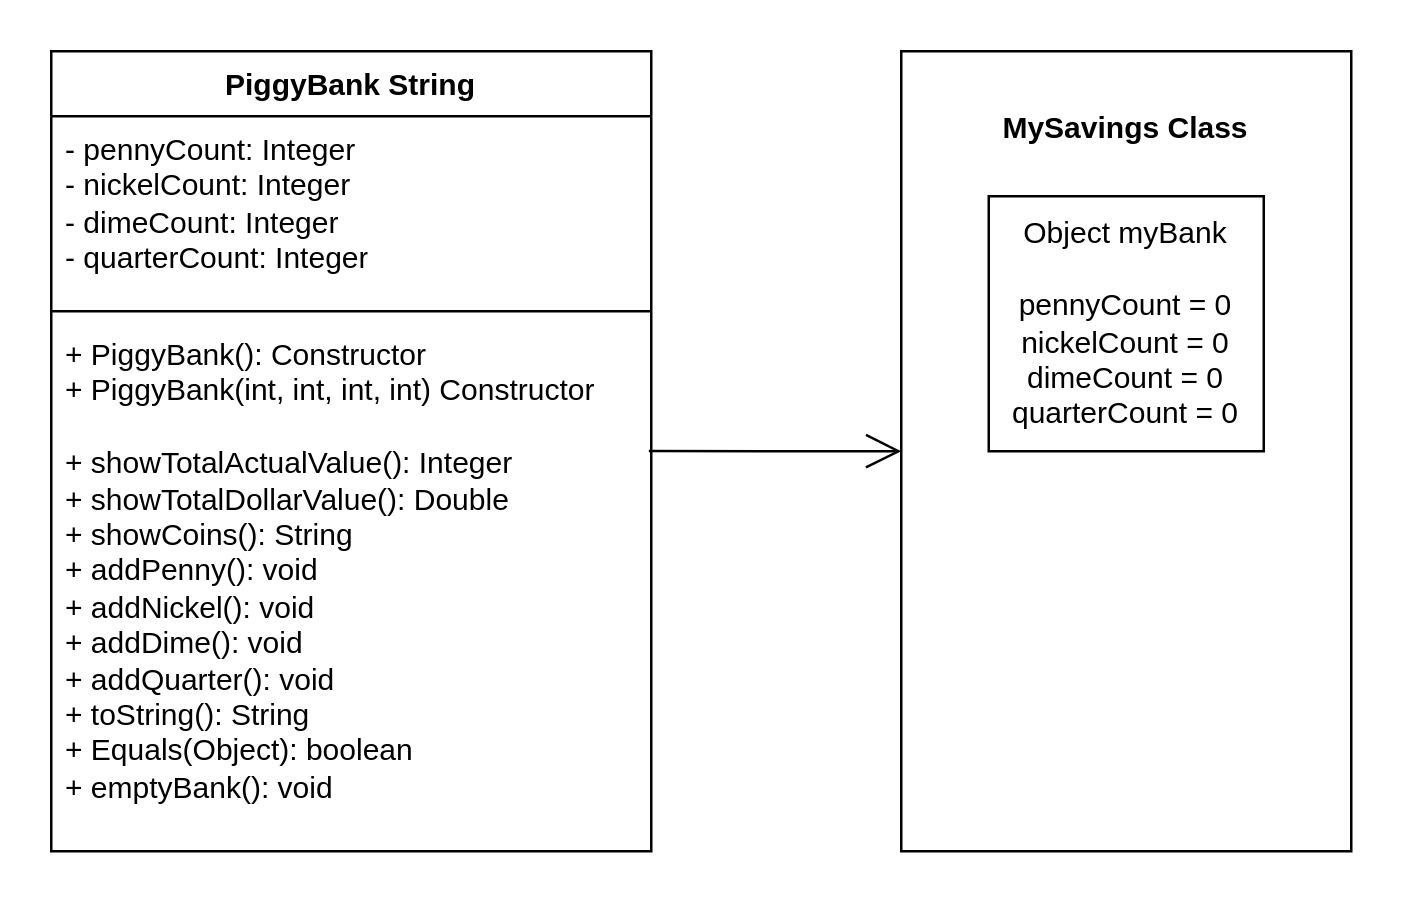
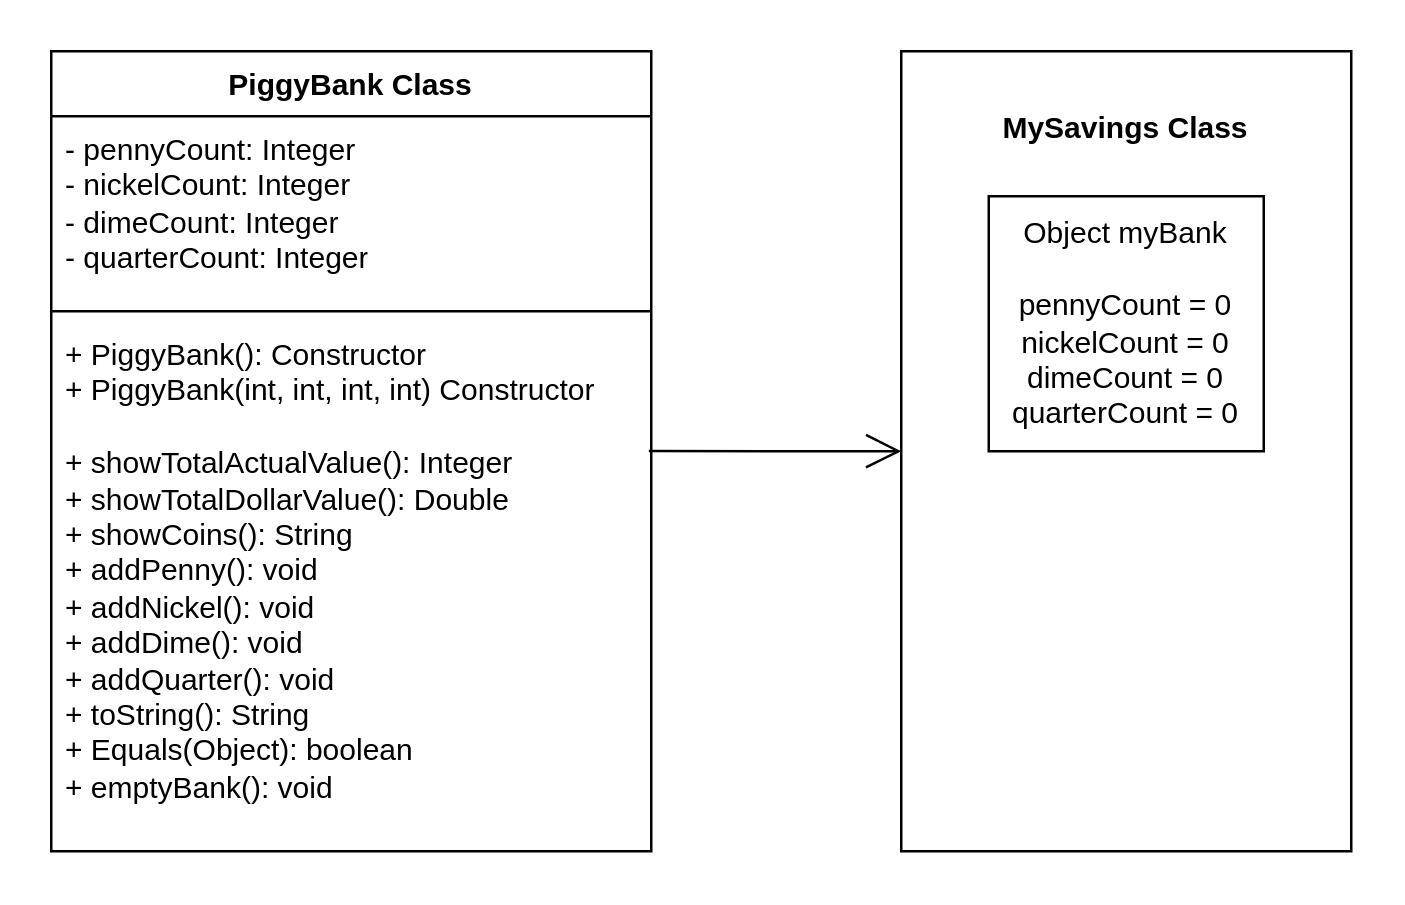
node "PiggyBank String": label "PiggyBank String" -> "PiggyBank Class"
